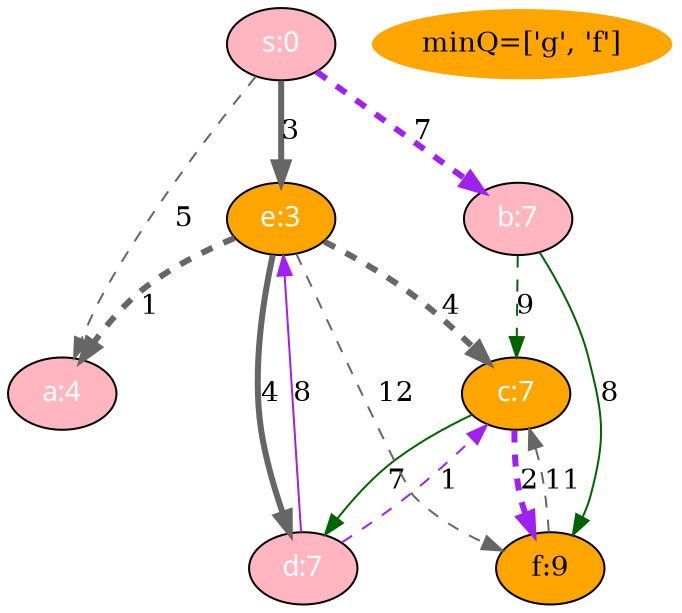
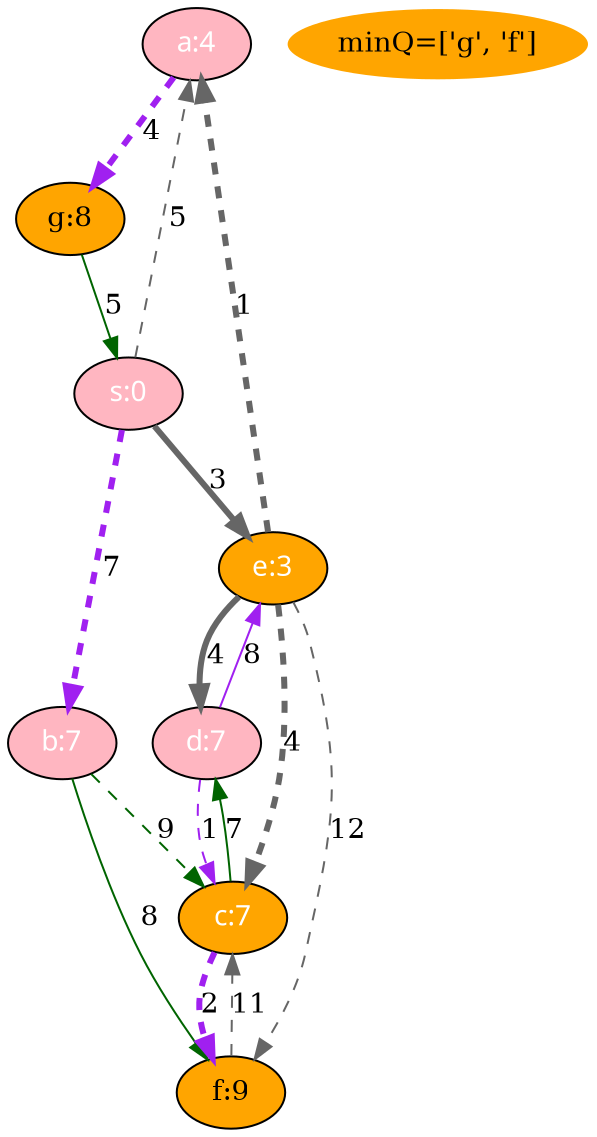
node "g:8": added
